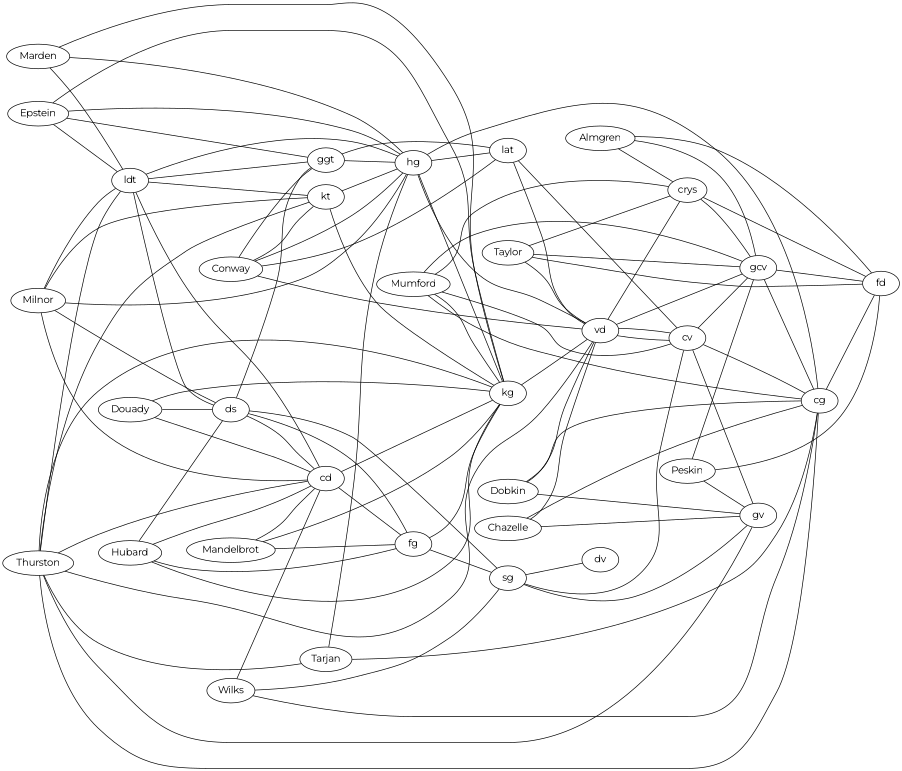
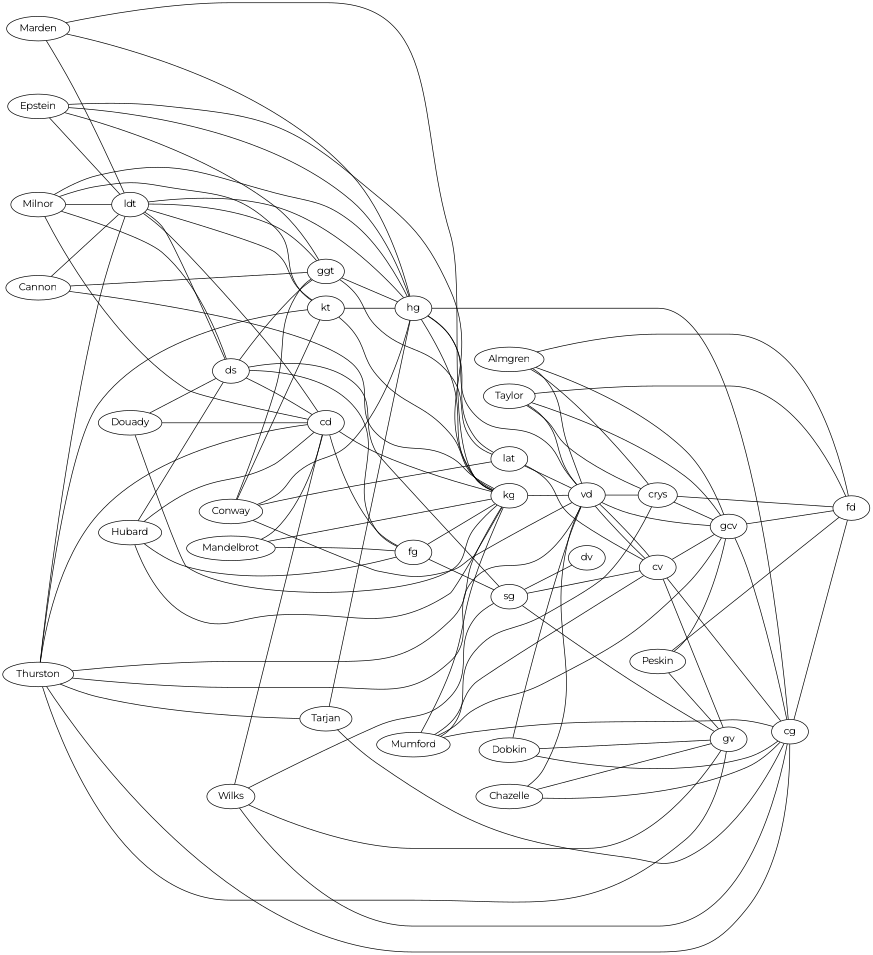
node "Cannon": added
edge "Almgren" -- "vd": added
edge "gv" -- "Wilks": added
